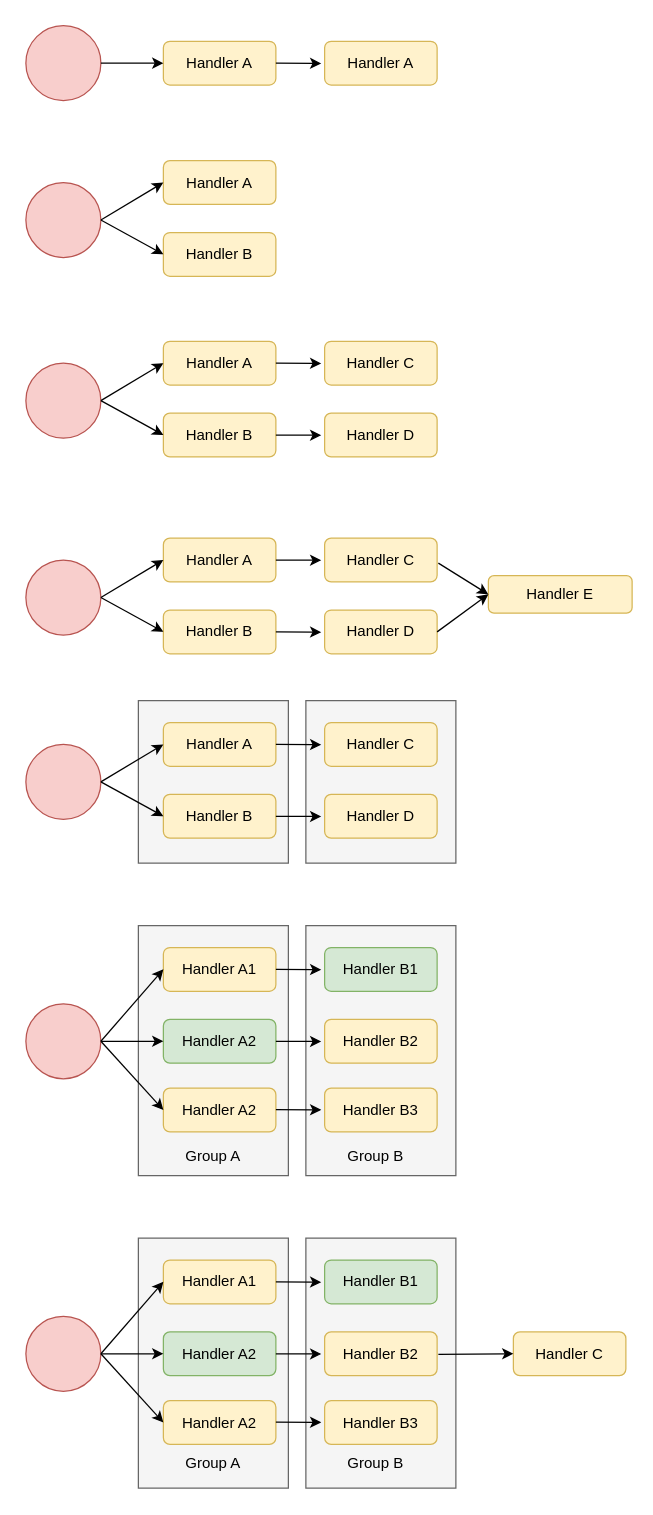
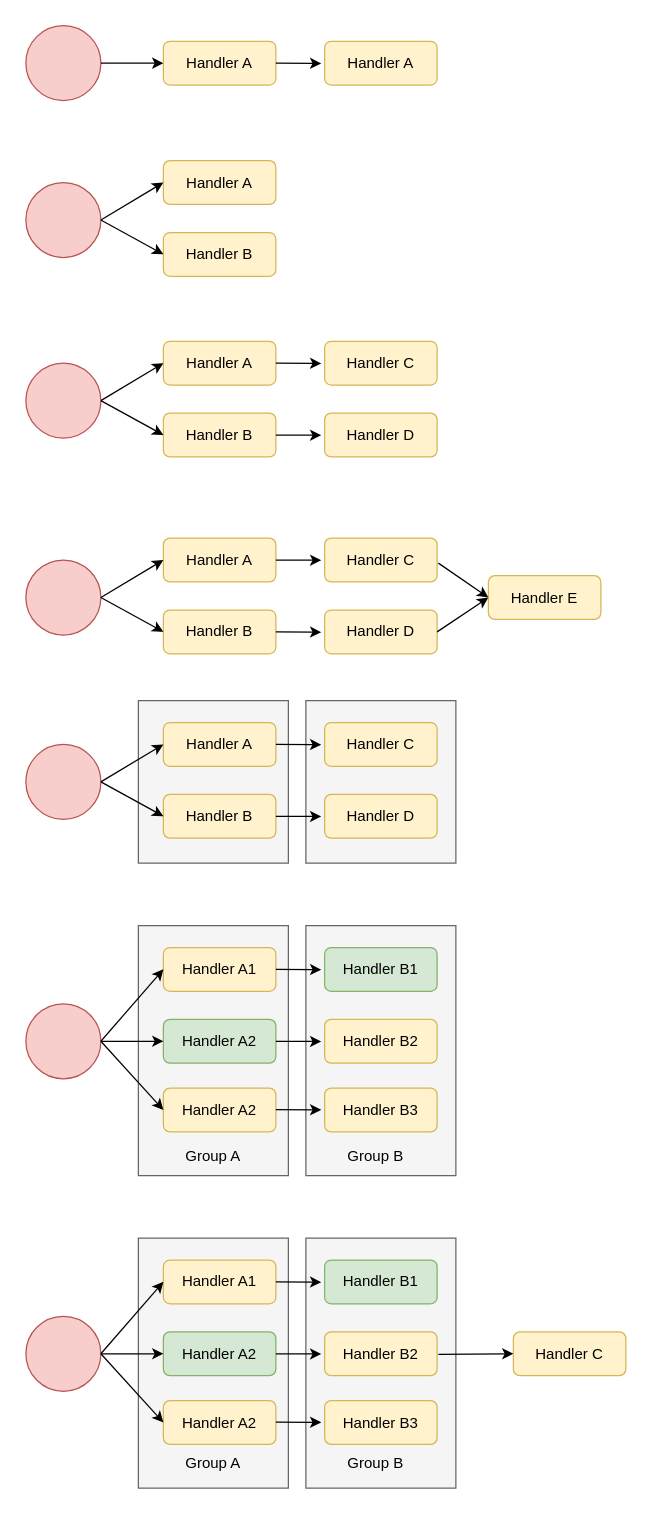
node "Handler E": size 144x38 -> 113x44
